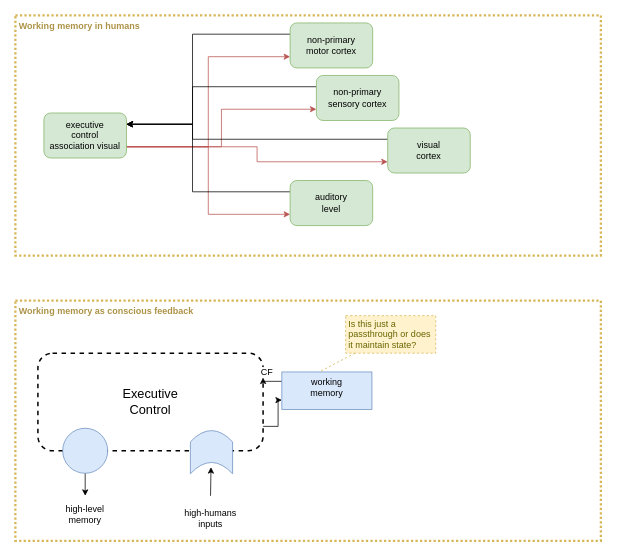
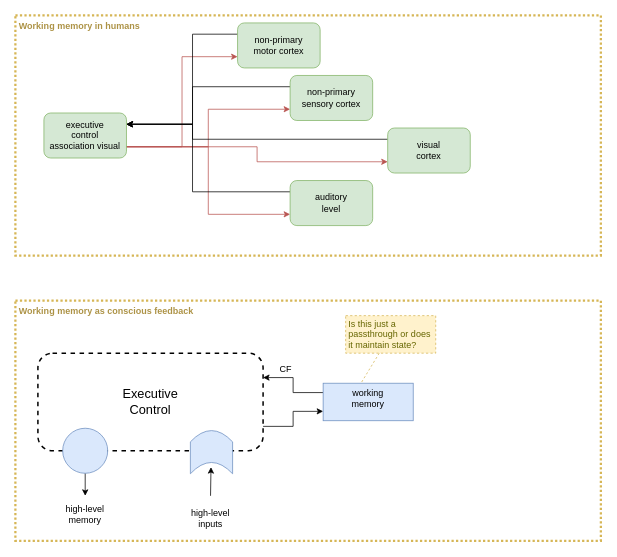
node "non-primary motor cortex": moved (331, 45) -> (279, 45)
node "non-primary sensory cortex": moved (357, 98) -> (331, 98)
node "workingmemory": moved (327, 390) -> (368, 402)
node "high-humans inputs": label "high-humans inputs" -> "high-level inputs"
